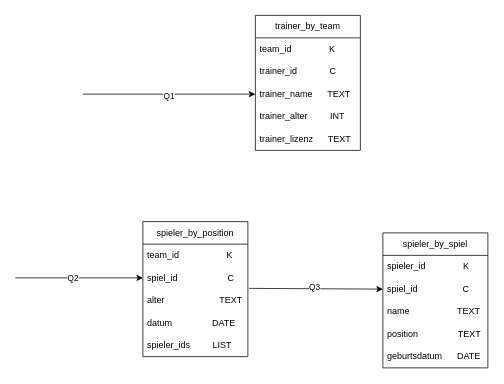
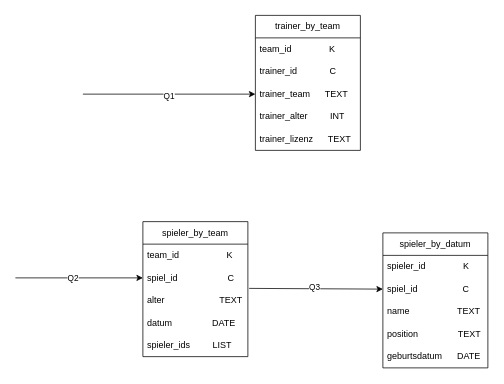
node "trainer_name TEXT": label "trainer_name TEXT" -> "trainer_team TEXT"
node "spieler_by_position": label "spieler_by_position" -> "spieler_by_team"
node "spieler_by_spiel": label "spieler_by_spiel" -> "spieler_by_datum"
